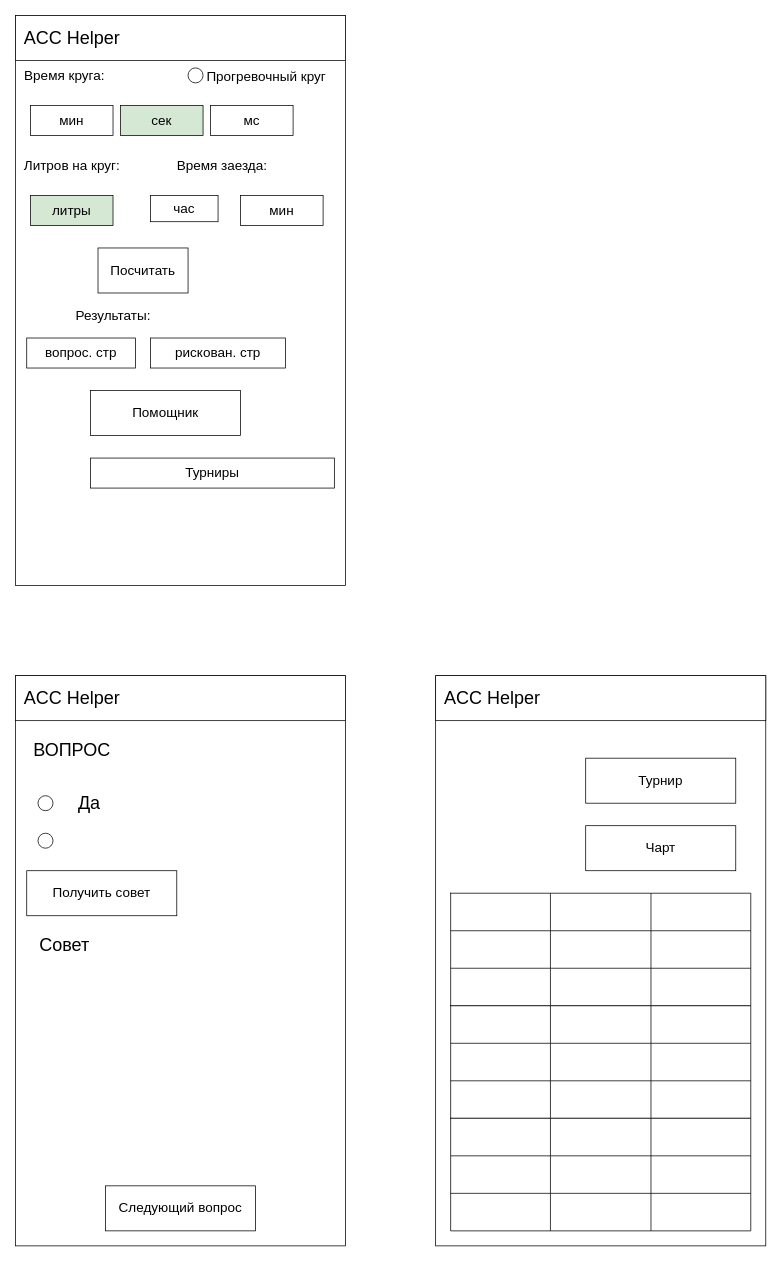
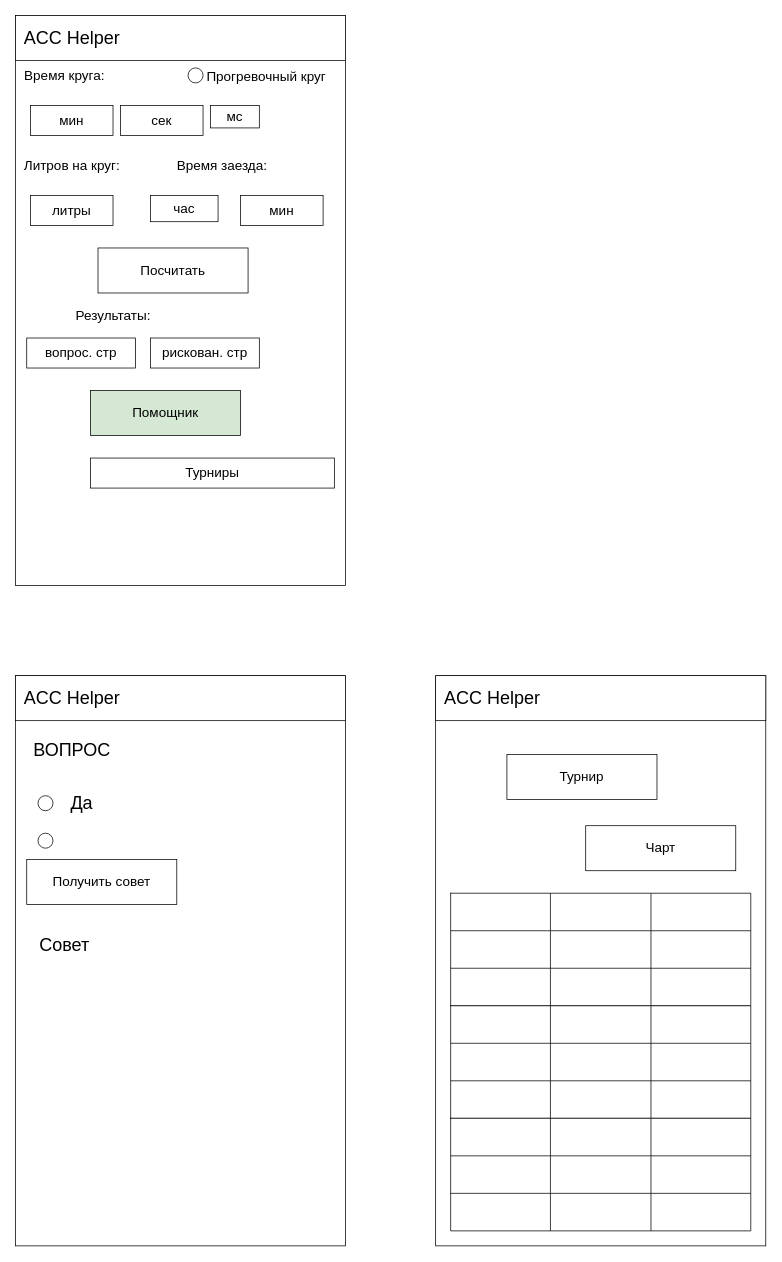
node "сек": fillcolor #d5e8d4 -> #ffffff
node "мс": size 83x30 -> 49x23
node "литры": fillcolor #d5e8d4 -> #ffffff
node "Посчитать": size 90x45 -> 150x45
node "рискован. стр": size 135x30 -> 109x30
node "Помощник": fillcolor #ffffff -> #d5e8d4
node "Турнир": moved (660, 780) -> (582, 777)
node "Да": moved (89, 803) -> (81, 803)
node "Получить совет": moved (102, 893) -> (102, 882)
node "Следующий вопрос": removed
